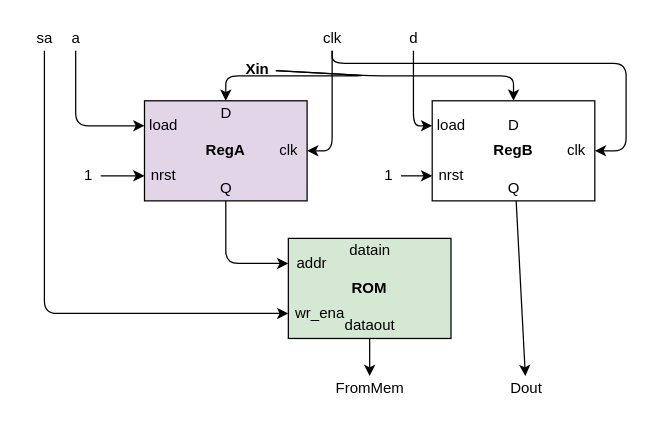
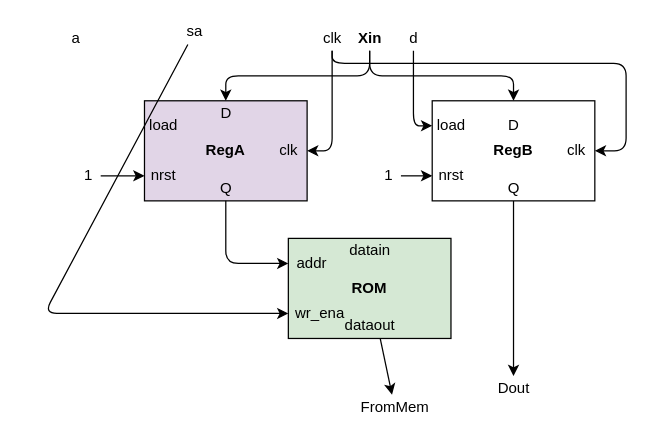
node "sa": moved (44, 38) -> (194, 32)
node "Xin": moved (257, 69) -> (369, 38)
edge "a" -> "RegA": removed
node "FromMem": moved (369, 388) -> (394, 407)
node "Dout": moved (526, 388) -> (513, 388)
